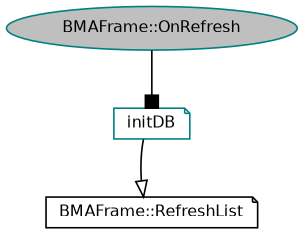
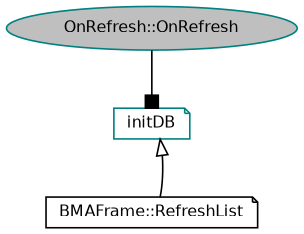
node "BMAFrame::OnRefresh": label "BMAFrame::OnRefresh" -> "OnRefresh::OnRefresh"
edge "initDB" -> "BMAFrame::RefreshList": reversed
